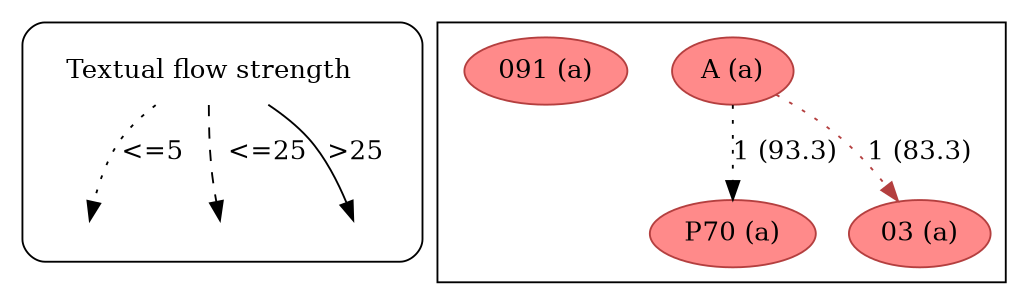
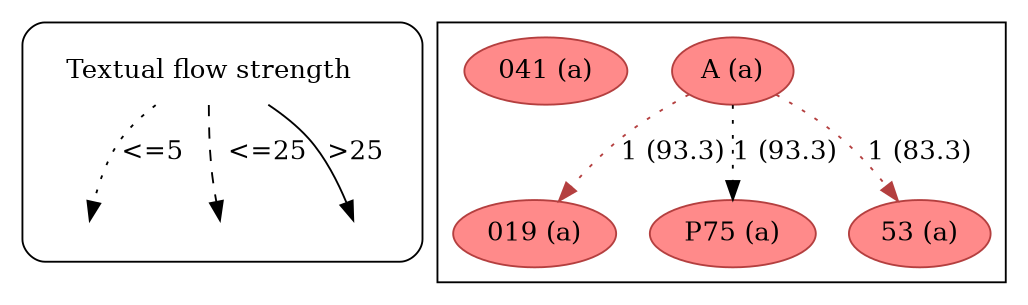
node "091 (a)": label "091 (a)" -> "041 (a)"
node "019 (a)": added
node "P70 (a)": label "P70 (a)" -> "P75 (a)"
node "03 (a)": label "03 (a)" -> "53 (a)"
